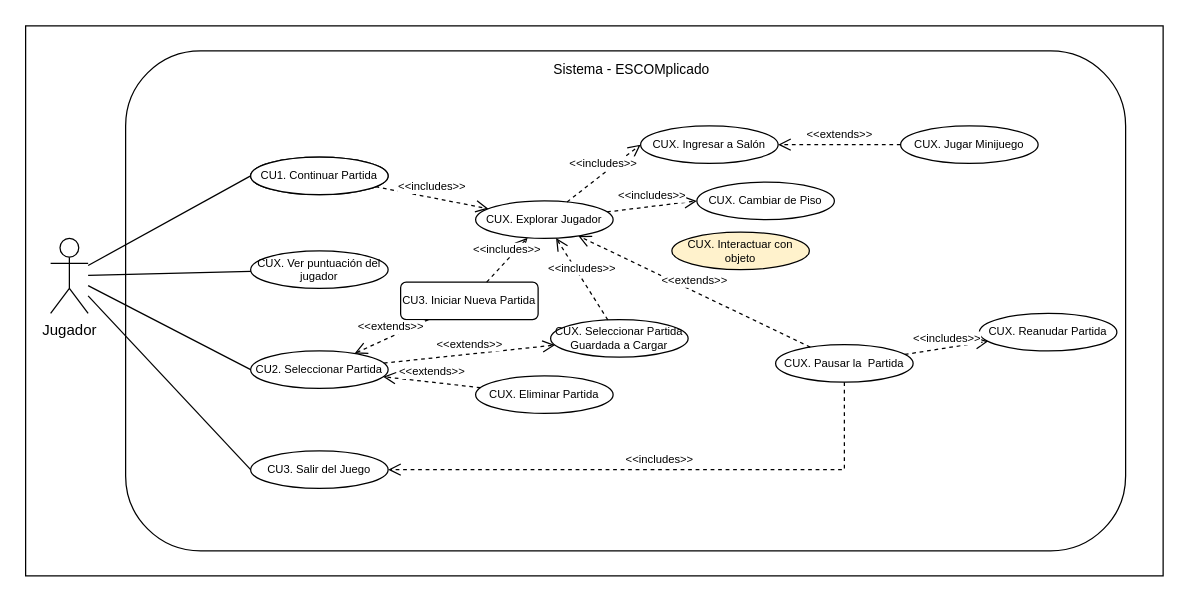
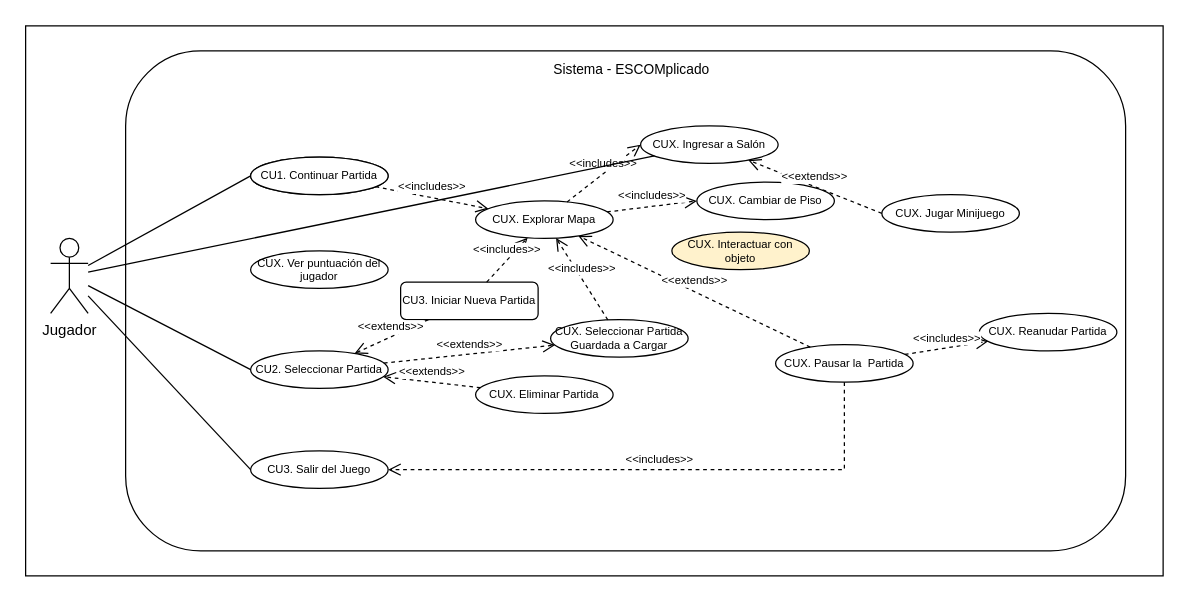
node "CUX. Jugar Minijuego": moved (969, 144) -> (951, 213)
node "CUX. Explorar Jugador": label "CUX. Explorar Jugador" -> "CUX. Explorar Mapa"
edge "CUX. Ver puntuación del jugador" -- "Jugador": now "CUX. Ingresar a Salón" -- "Jugador"
